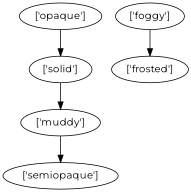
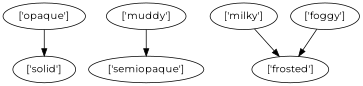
node "['milky']": added
edge "['solid']" -> "['muddy']": removed
